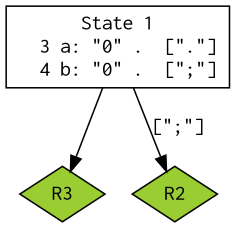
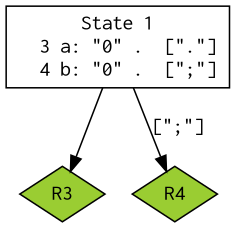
node "R2": label "R2" -> "R4"
